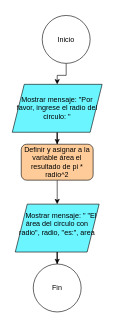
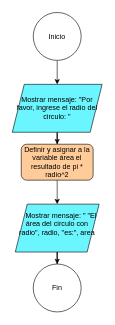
node "Inicio": moved (66, 39) -> (57, 36)
